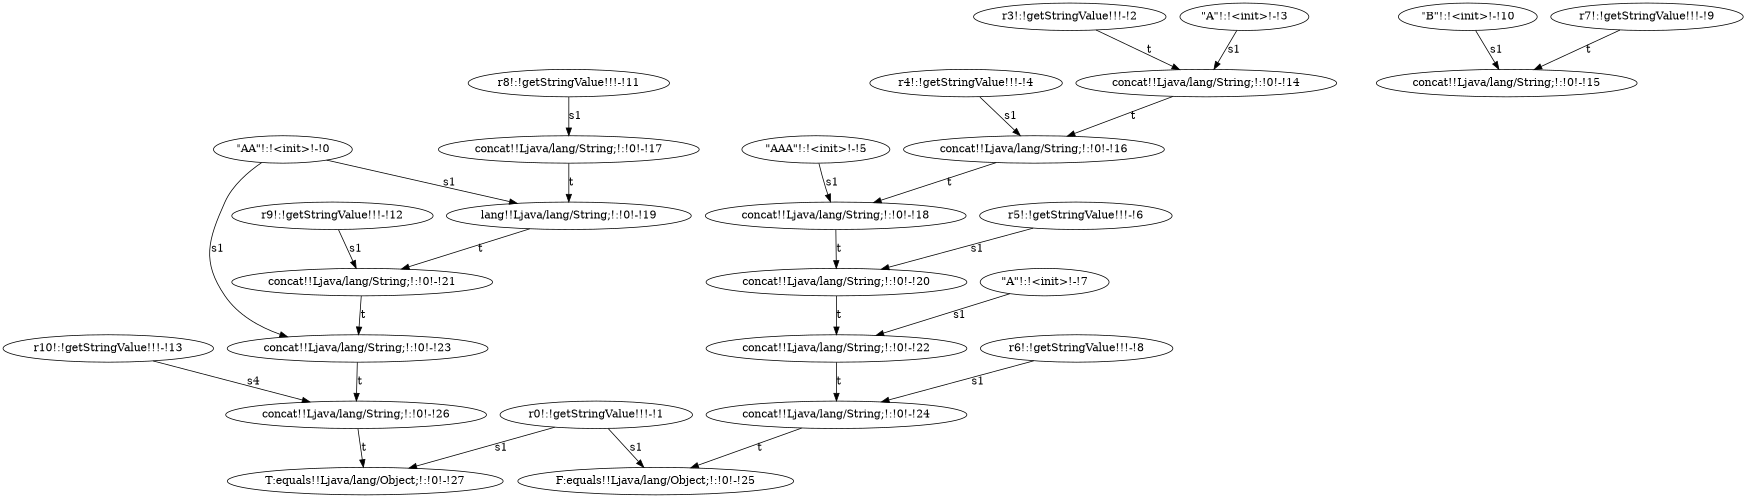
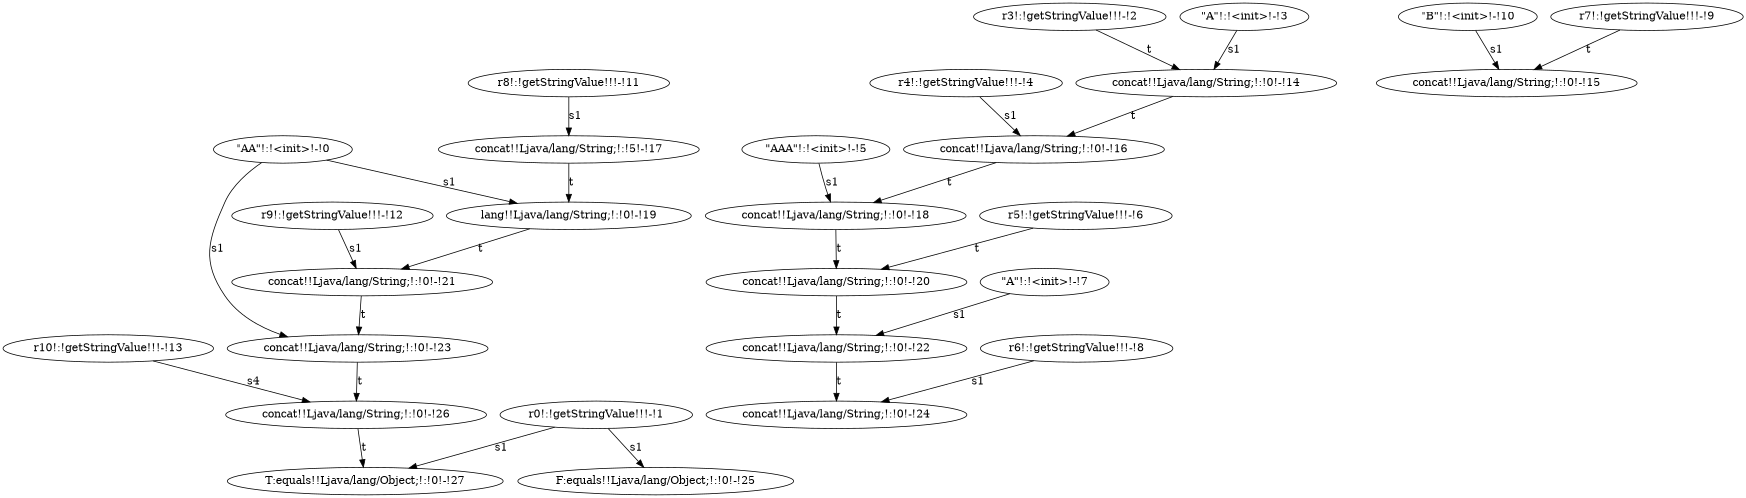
node "concat!!Ljava/lang/String;!:!0!-!17": label "concat!!Ljava/lang/String;!:!0!-!17" -> "concat!!Ljava/lang/String;!:!5!-!17"
edge "r5!:!getStringValue!!!-!6" -> "concat!!Ljava/lang/String;!:!0!-!20": label "s1" -> "t"
edge "concat!!Ljava/lang/String;!:!0!-!24" -> "F:equals!!Ljava/lang/Object;!:!0!-!25": removed, label "t"
